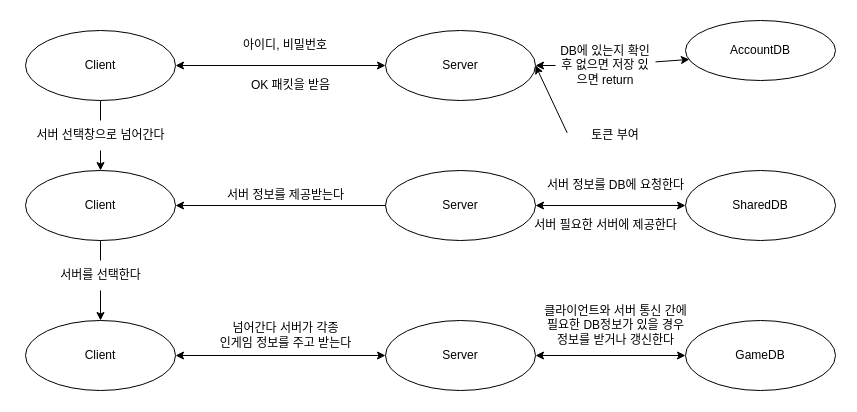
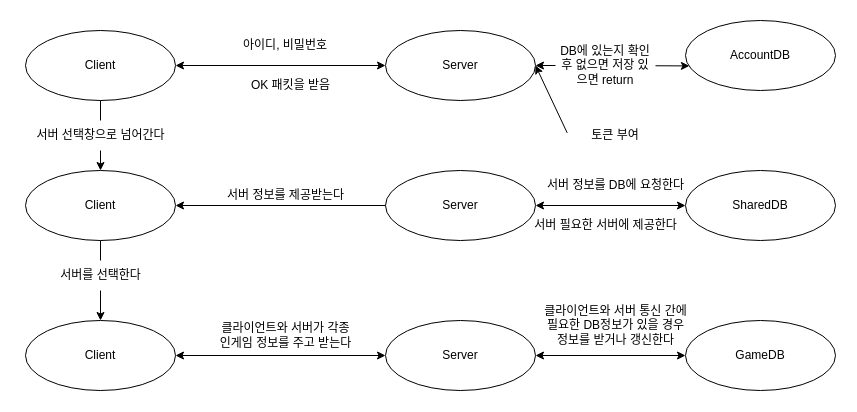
node "AccountDB": size 150x60 -> 150x70
node "넘어간다 서버가 각종 인게임 정보를 주고 받는다": label "넘어간다 서버가 각종 인게임 정보를 주고 받는다" -> "클라이언트와 서버가 각종 인게임 정보를 주고 받는다"
